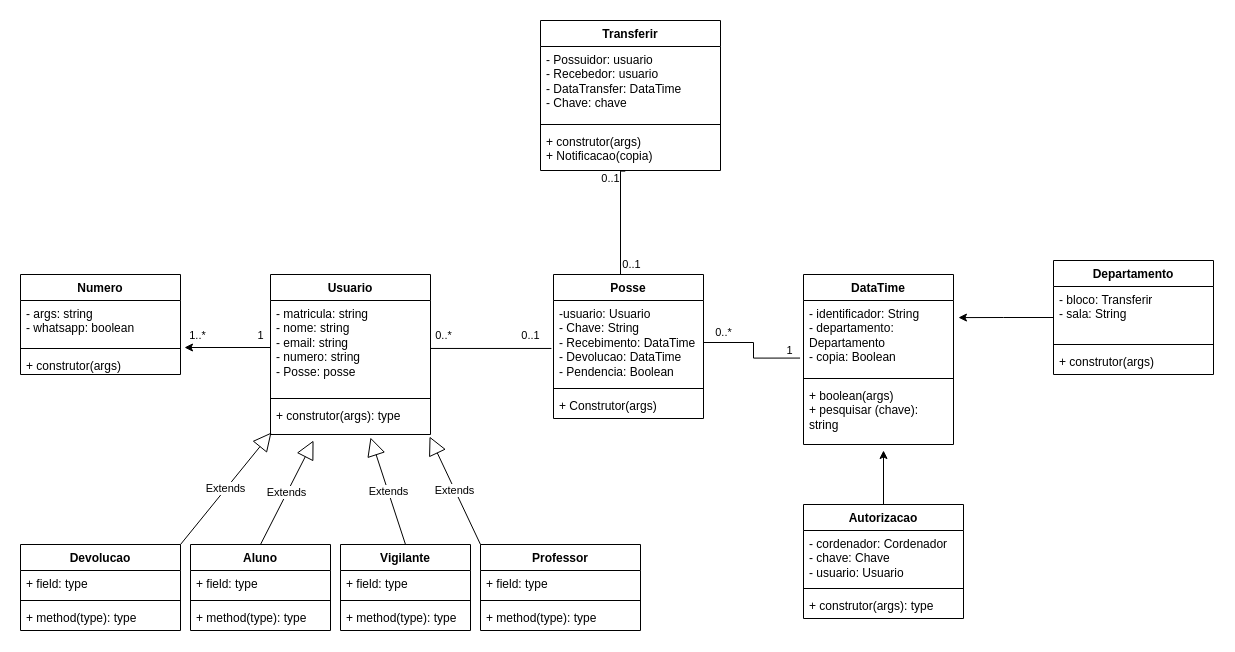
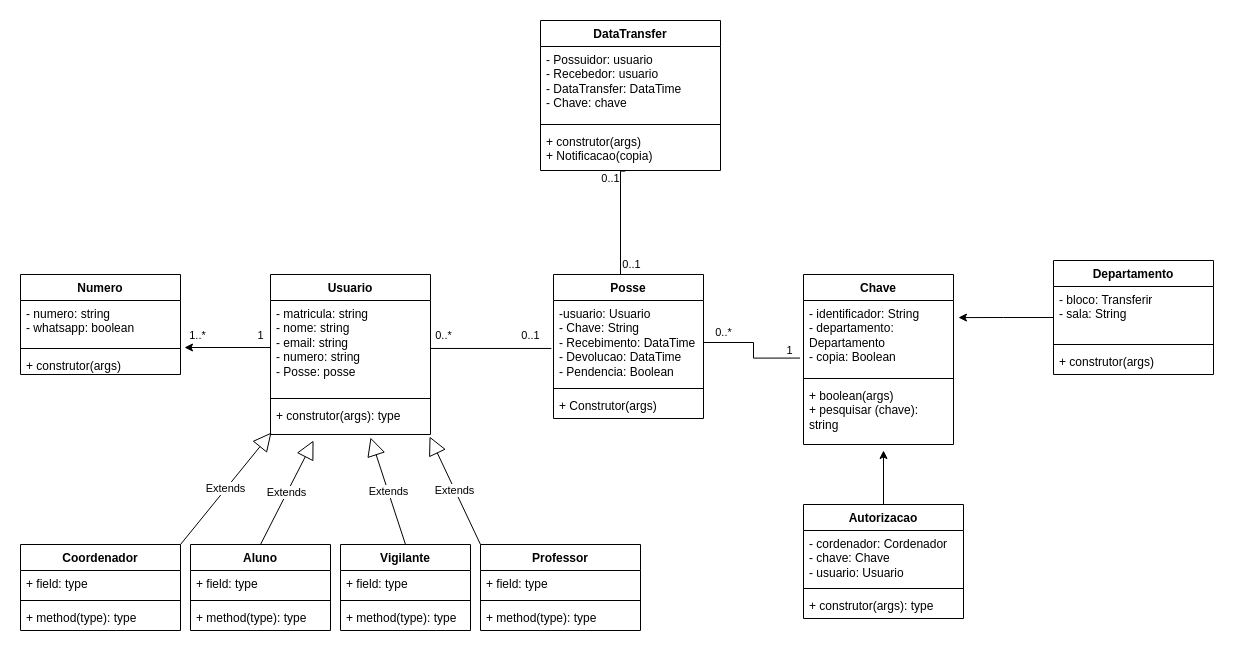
node "Transferir": label "Transferir" -> "DataTransfer"
node "DataTime": label "DataTime" -> "Chave"
node "- args: string - whatsapp: boolean": label "- args: string - whatsapp: boolean" -> "- numero: string - whatsapp: boolean"
node "Devolucao": label "Devolucao" -> "Coordenador"
